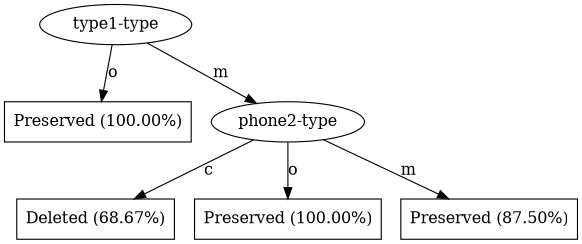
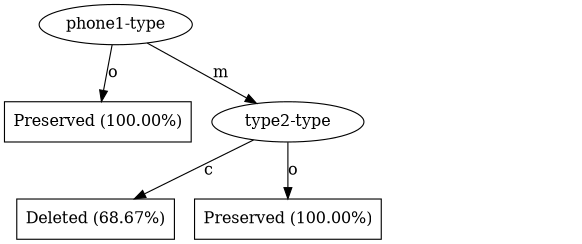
node "type1-type": label "type1-type" -> "phone1-type"
node "phone2-type": label "phone2-type" -> "type2-type"
node "Preserved (87.50%)": removed
